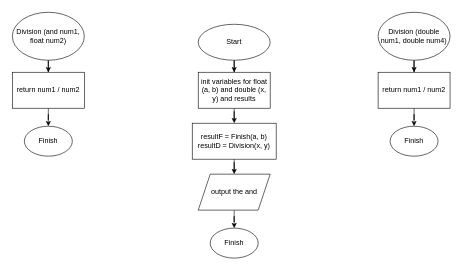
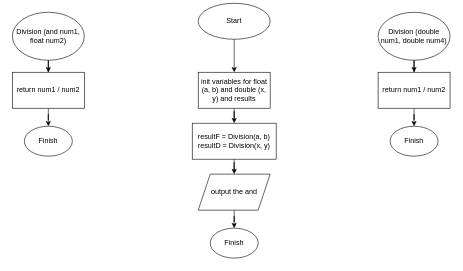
node "Start": moved (234, 42) -> (234, 21)
node "resultF = Finish(a, b) resultD = Division(x, y)": label "resultF = Finish(a, b) resultD = Division(x, y)" -> "resultF = Division(a, b) resultD = Division(x, y)"
